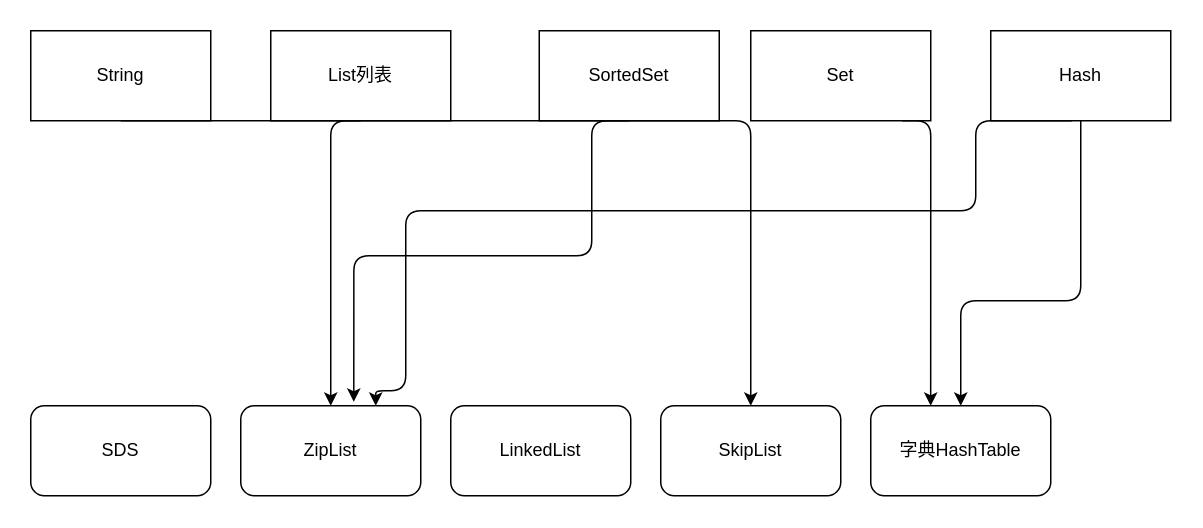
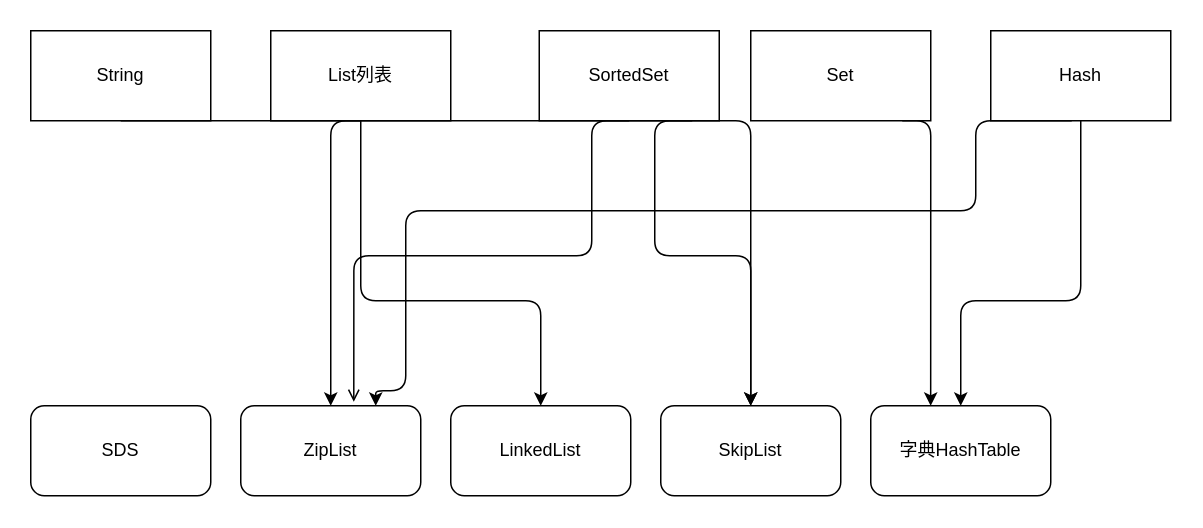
edge "SortedSet" -> "SkipList": added
edge "List列表" -> "LinkedList": added
edge "SortedSet" -> "ZipList": arrowhead classic -> open
